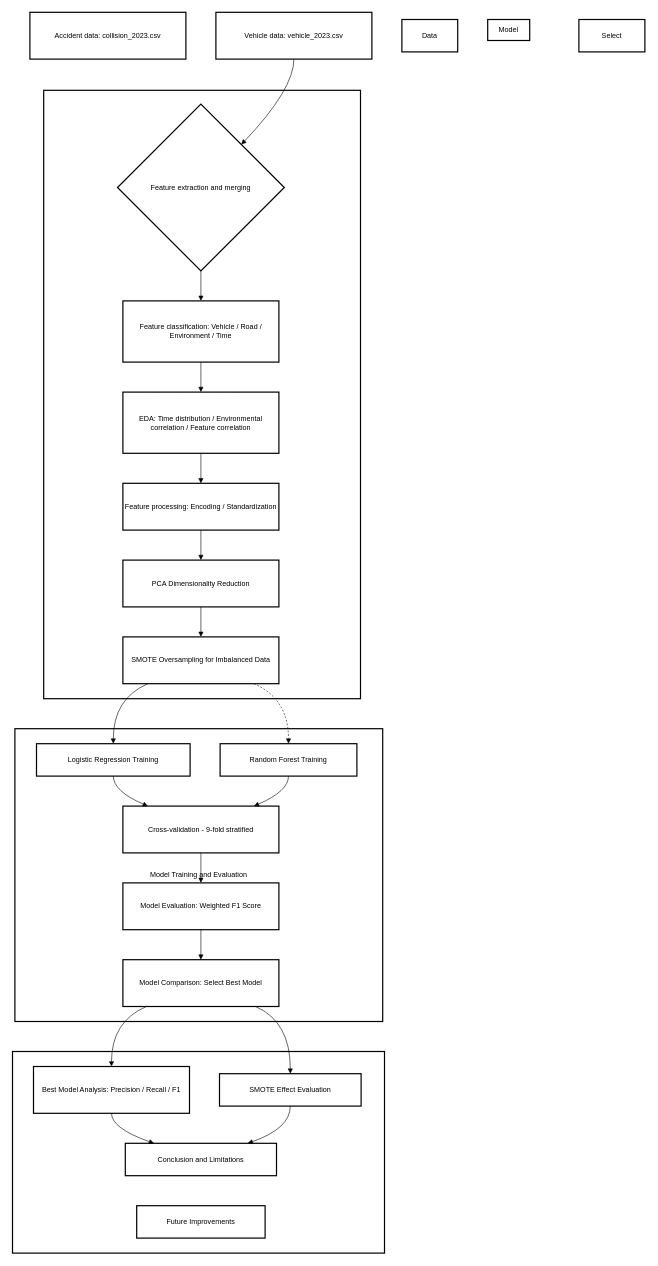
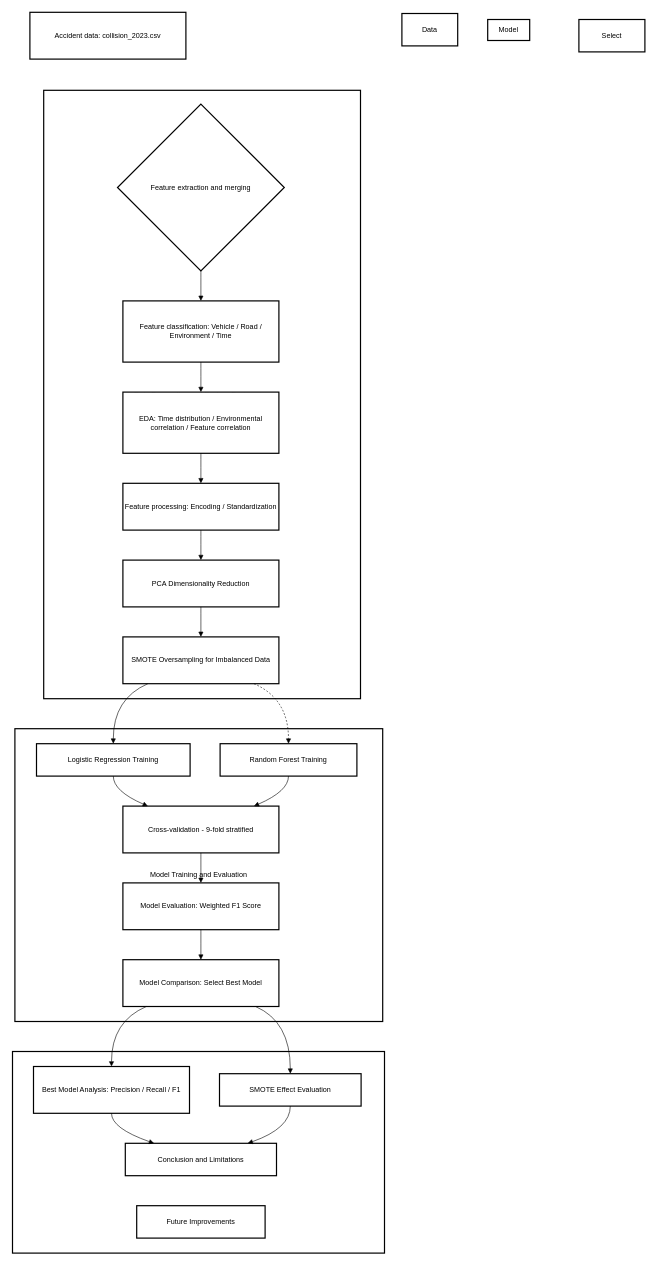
node "Vehicle data: vehicle_2023.csv": removed
node "Data": moved (430, 36) -> (430, 30)
edge "Vehicle data: vehicle_2023.csv" -> "Feature extraction and merging": removed
